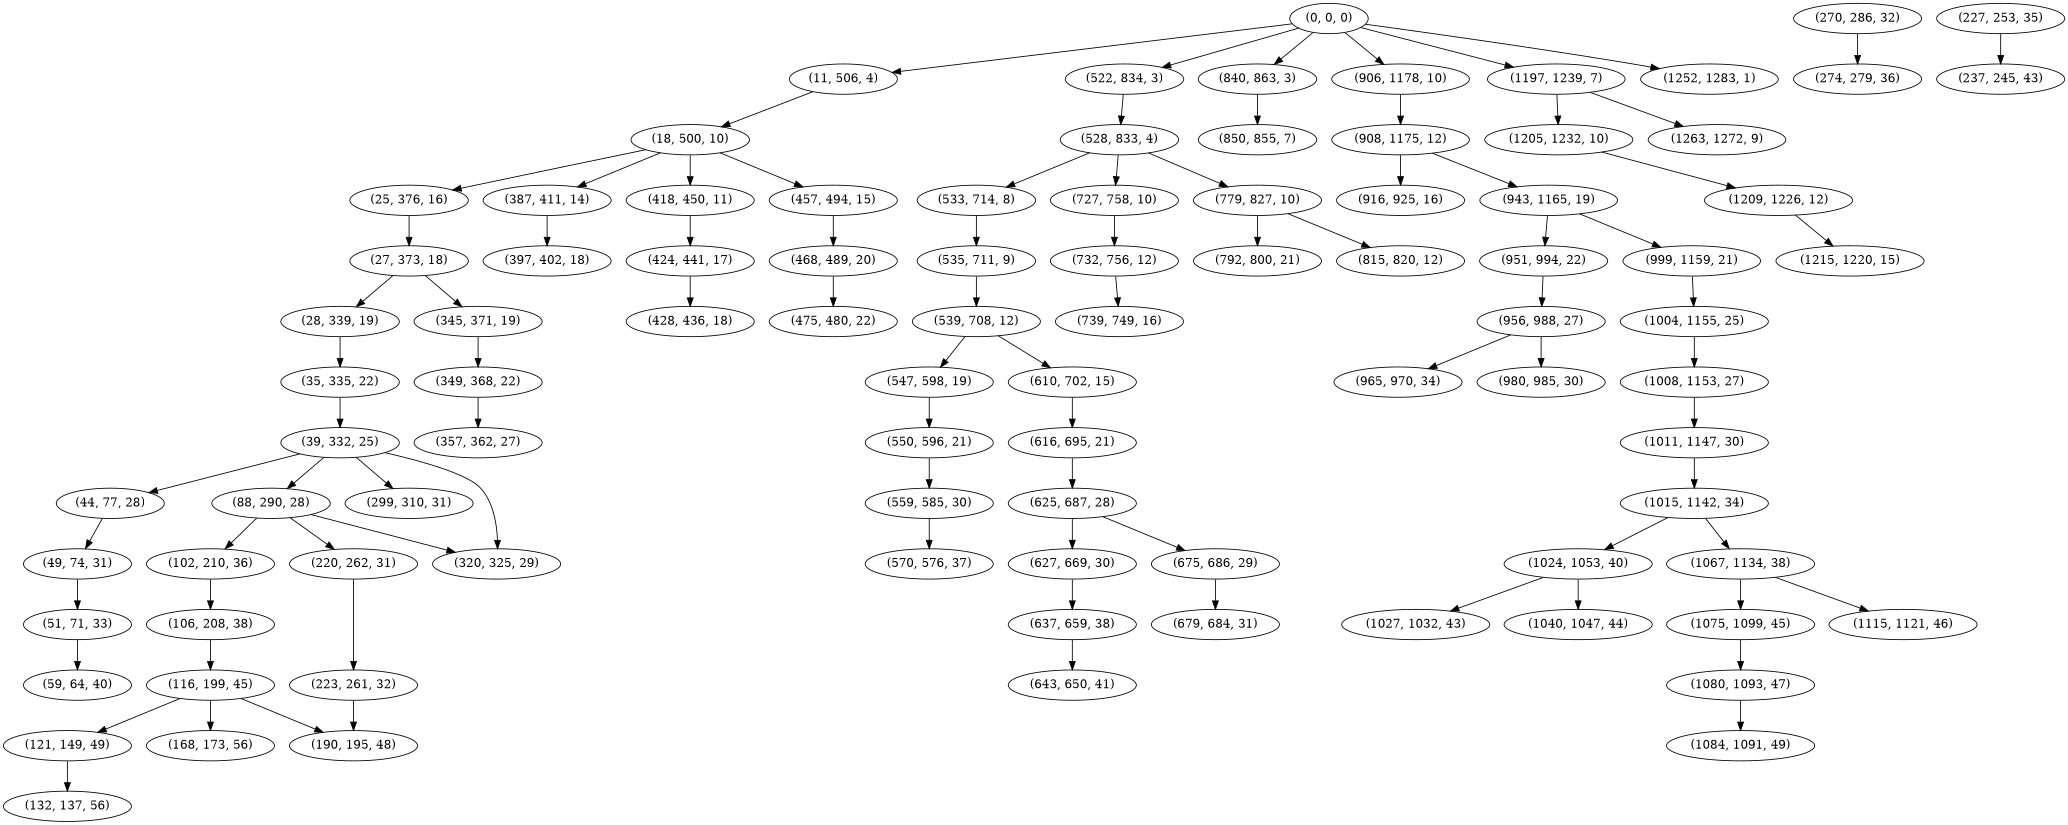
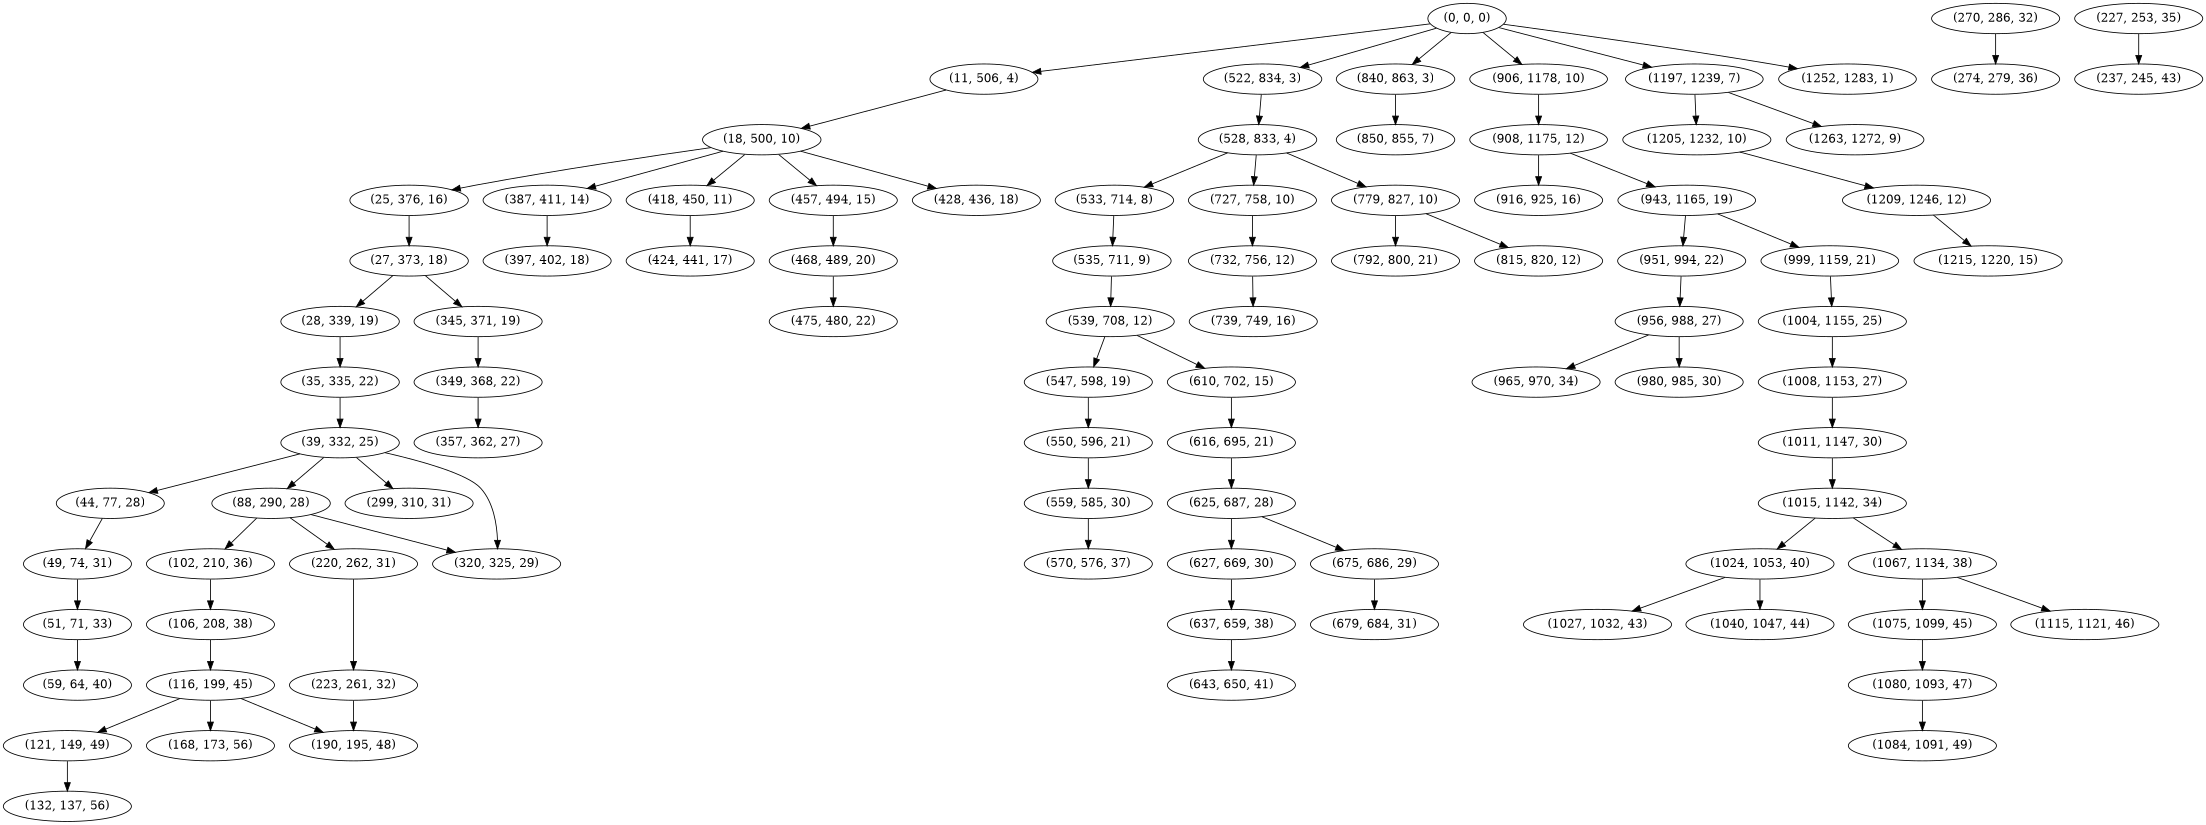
node "(1209, 1226, 12)": label "(1209, 1226, 12)" -> "(1209, 1246, 12)"
edge "(424, 441, 17)" -> "(428, 436, 18)": now "(18, 500, 10)" -> "(428, 436, 18)"
